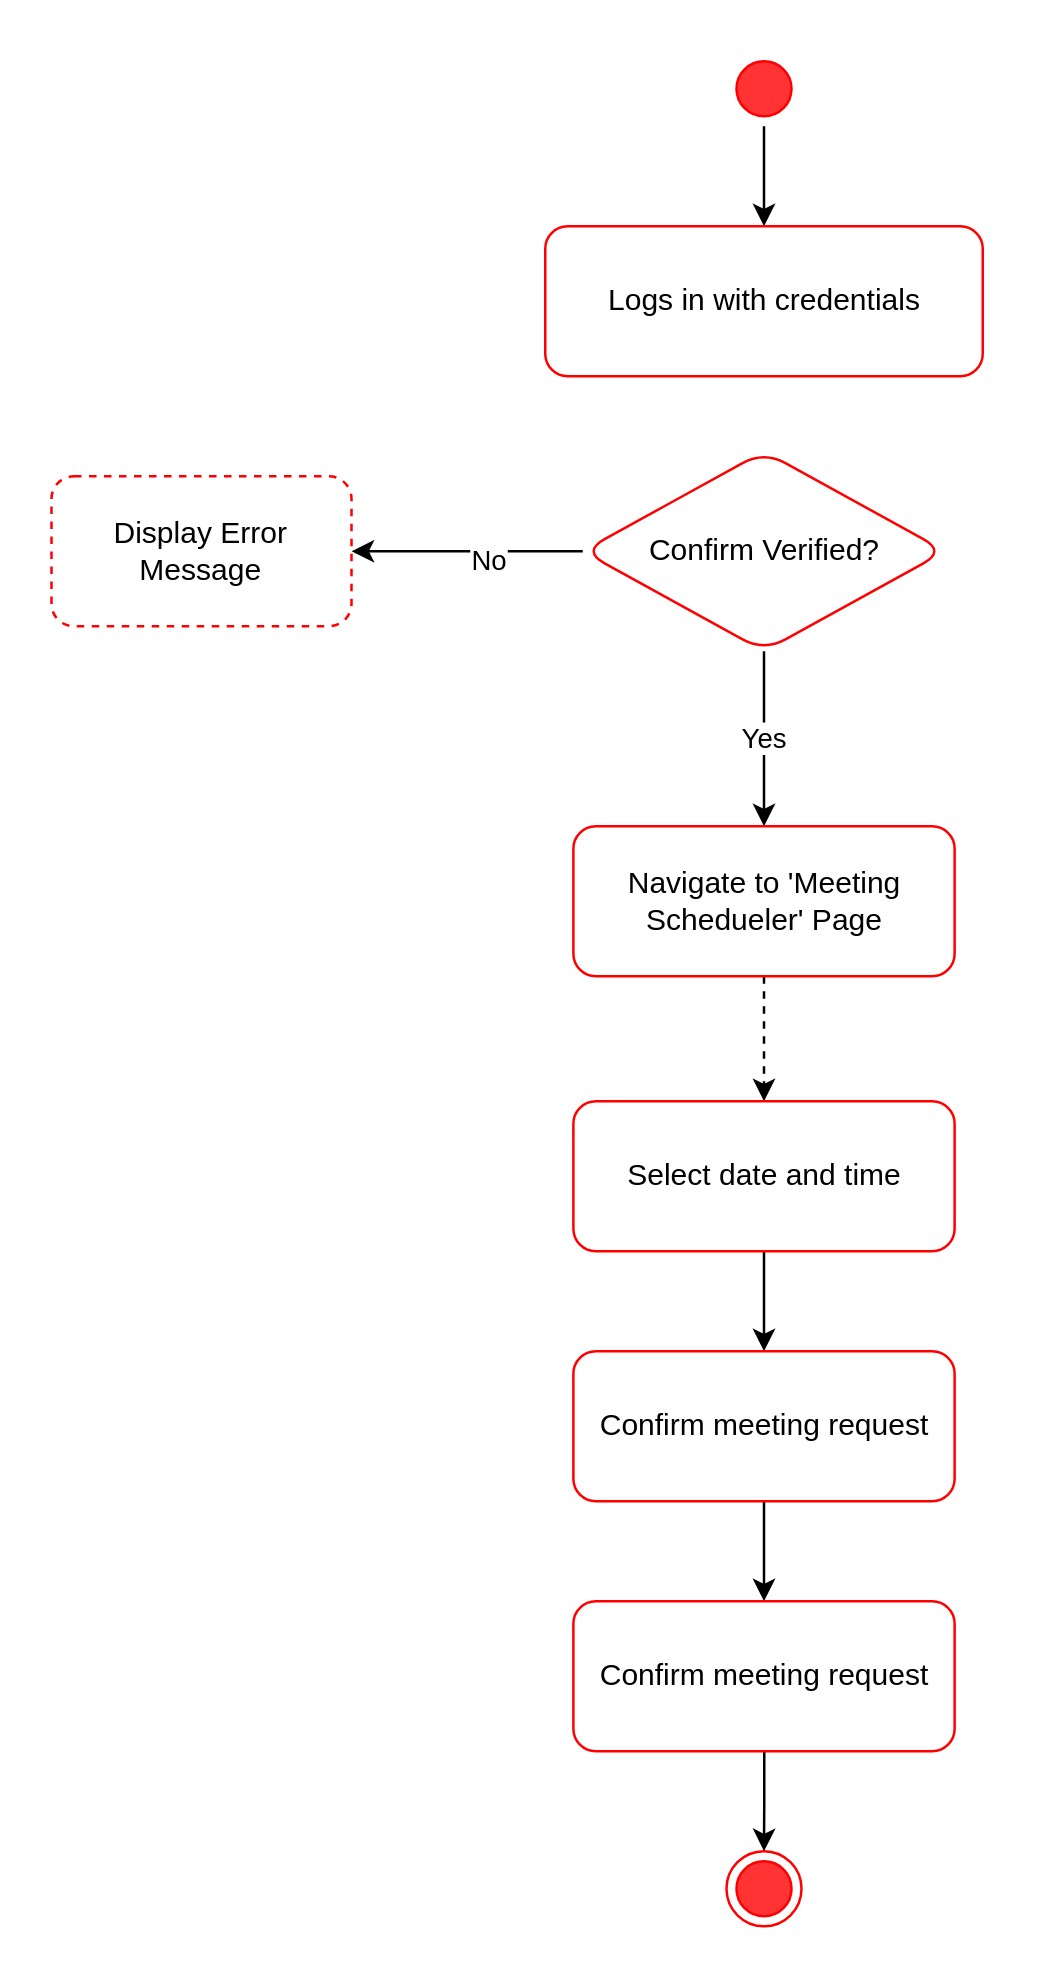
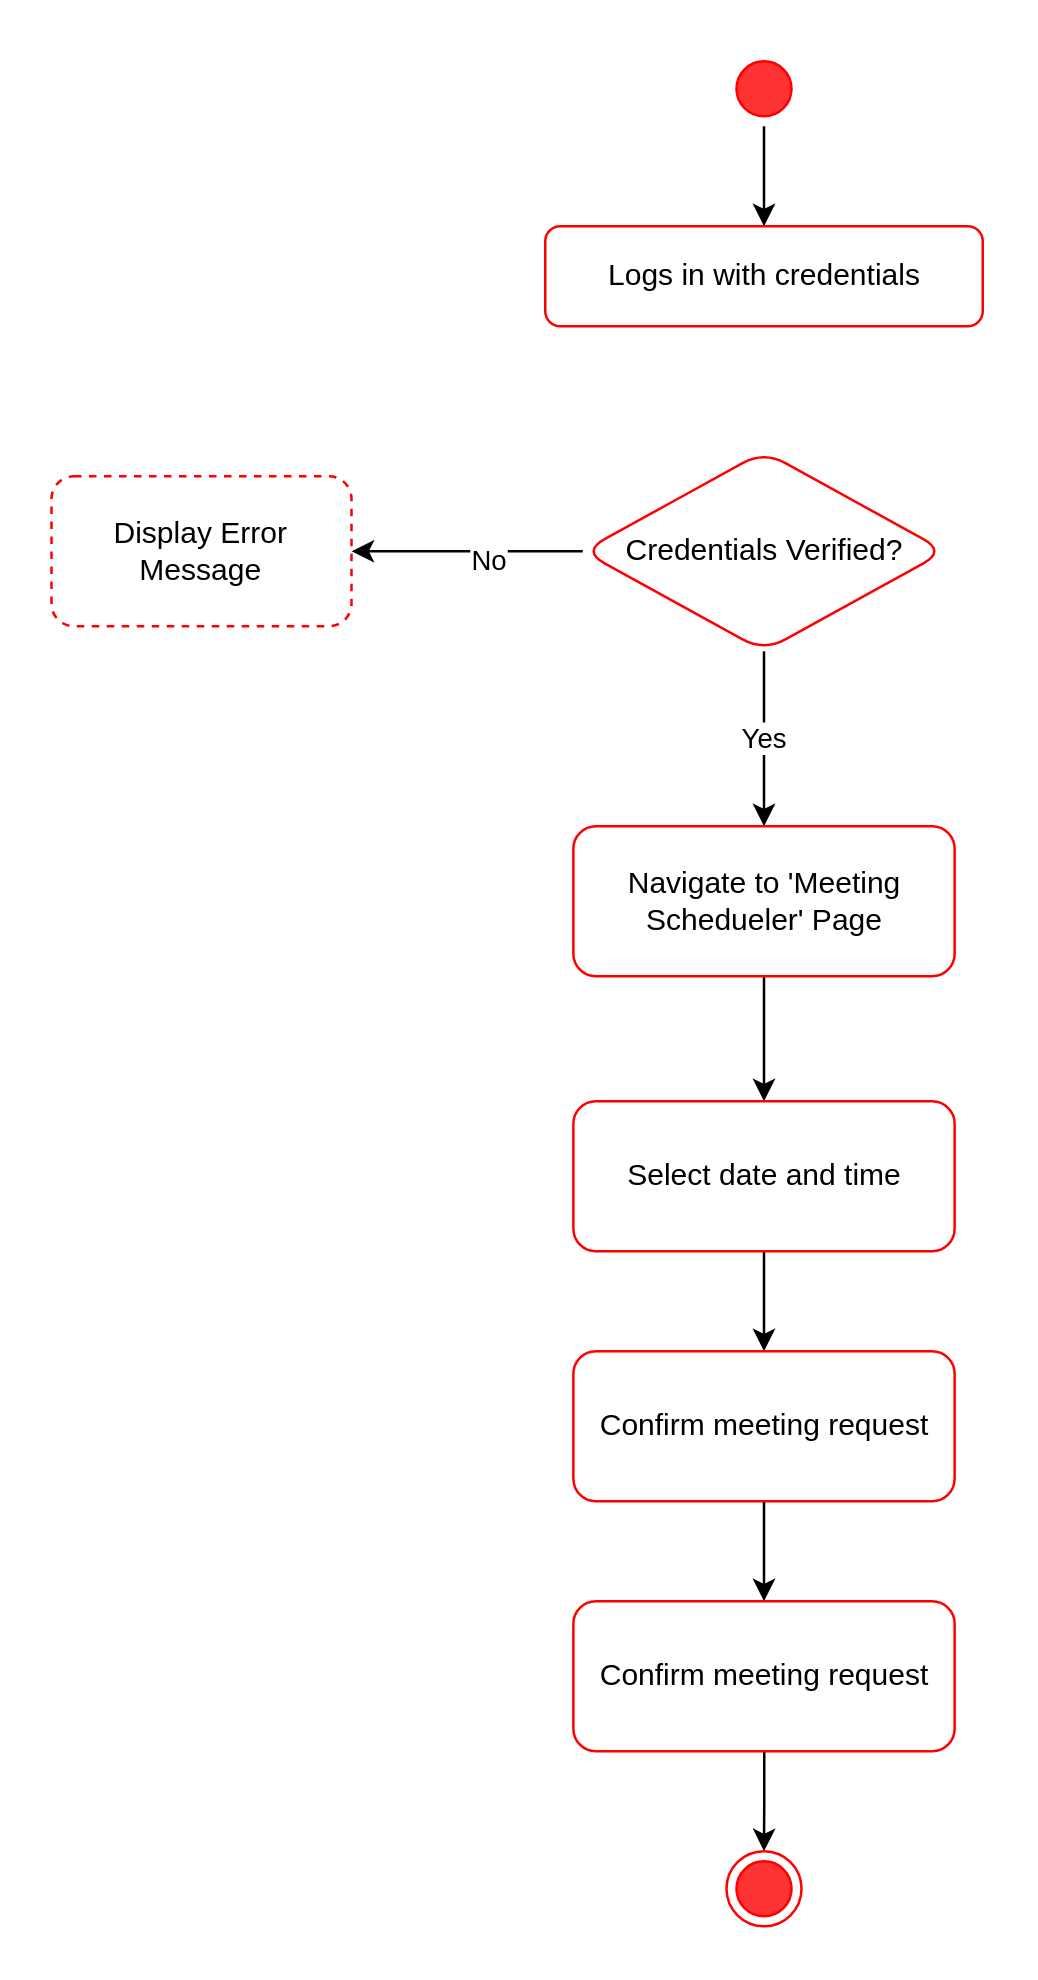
node "Logs in with credentials": size 438x150 -> 438x100
node "Confirm Verified?": label "Confirm Verified?" -> "Credentials Verified?"
edge "Navigate to 'Meeting Schedueler' Page" -> "Select date and time": style dashed -> solid
